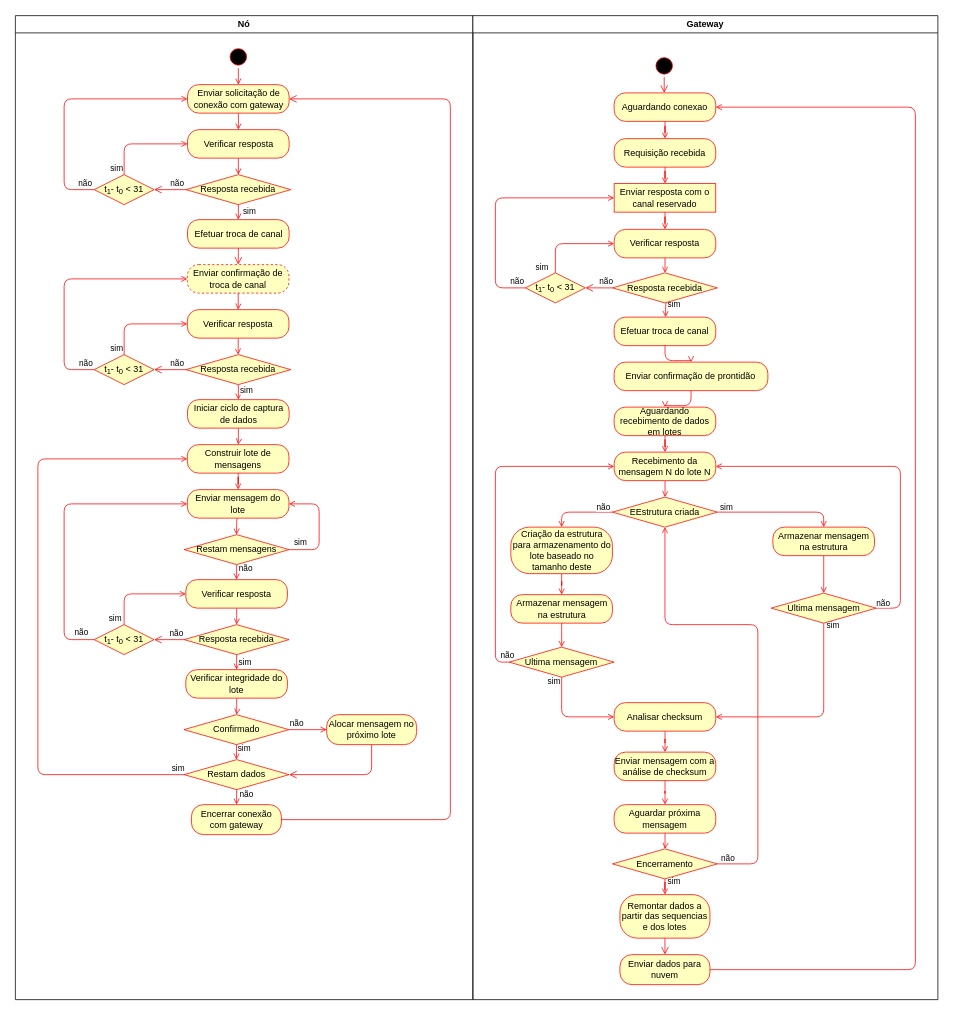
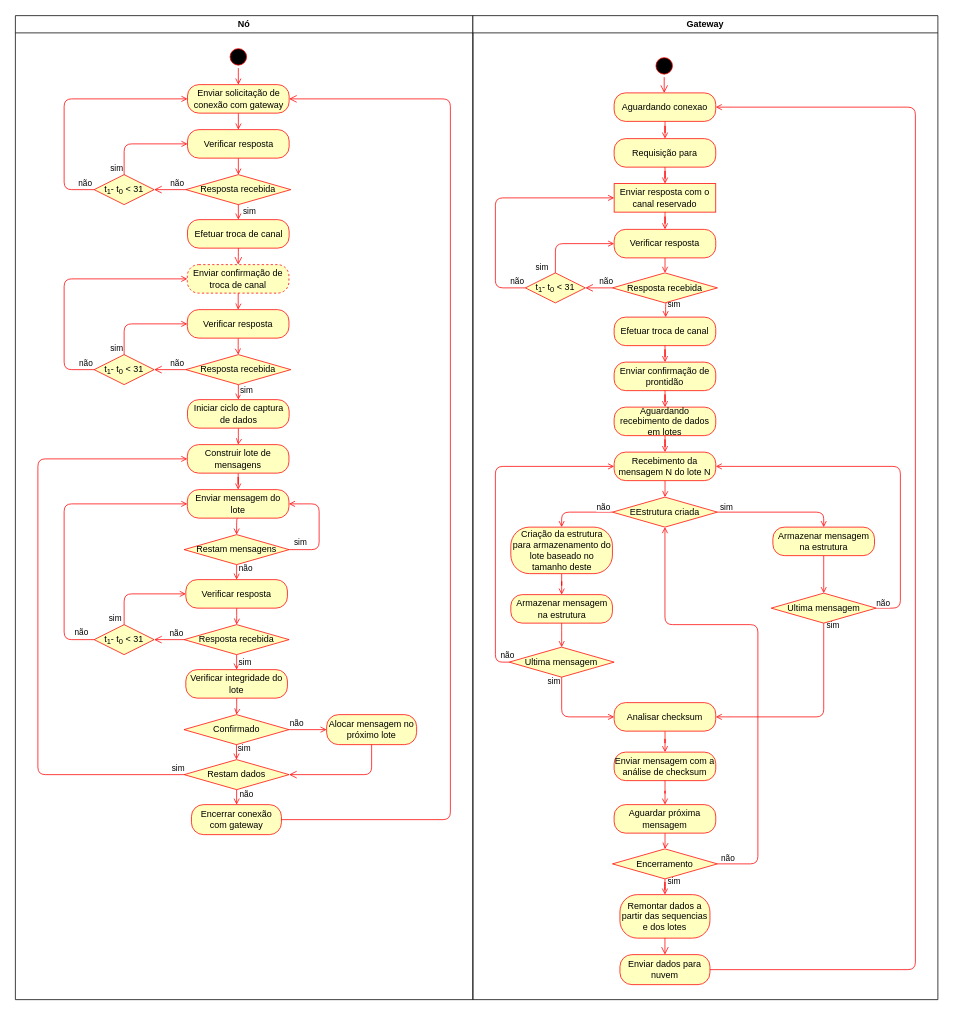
node "Requisição recebida": label "Requisição recebida" -> "Requisição para"
node "Enviar confirmação de prontidão": size 154x29 -> 102x29
